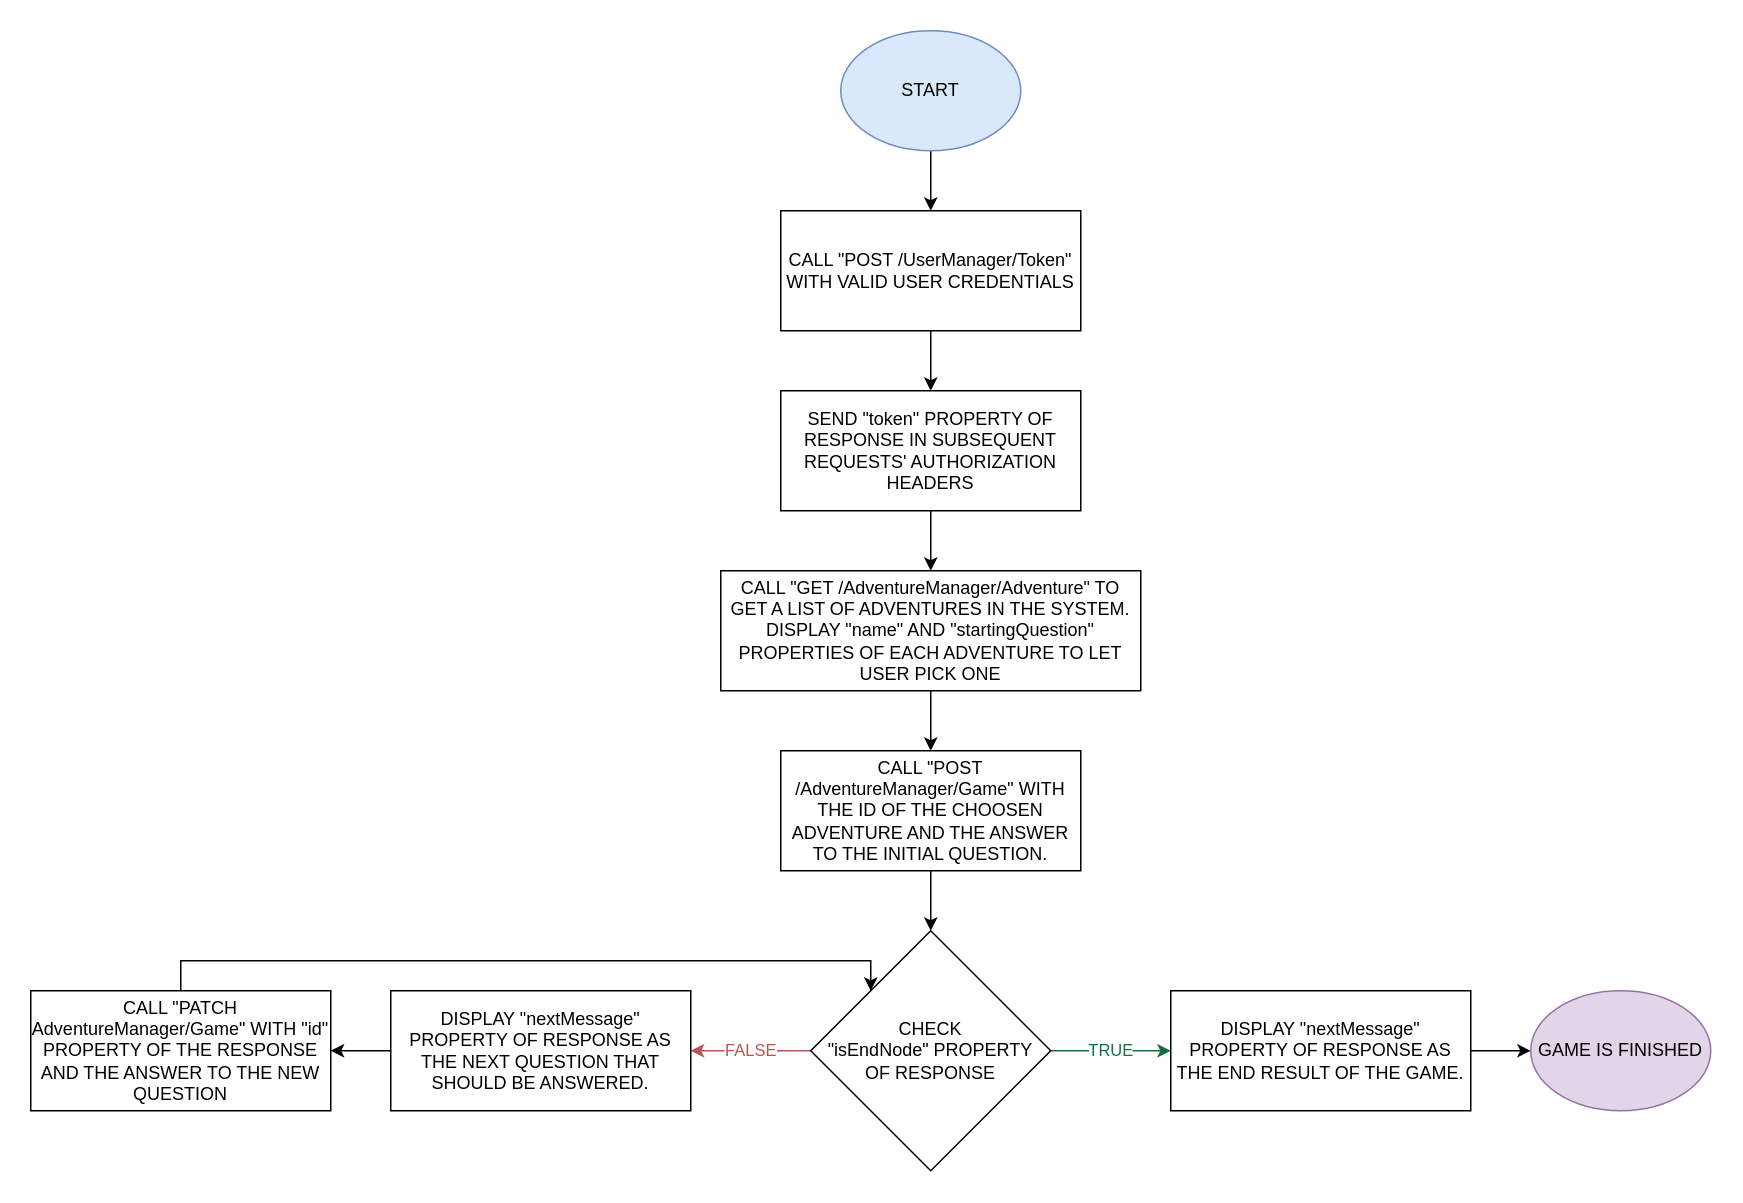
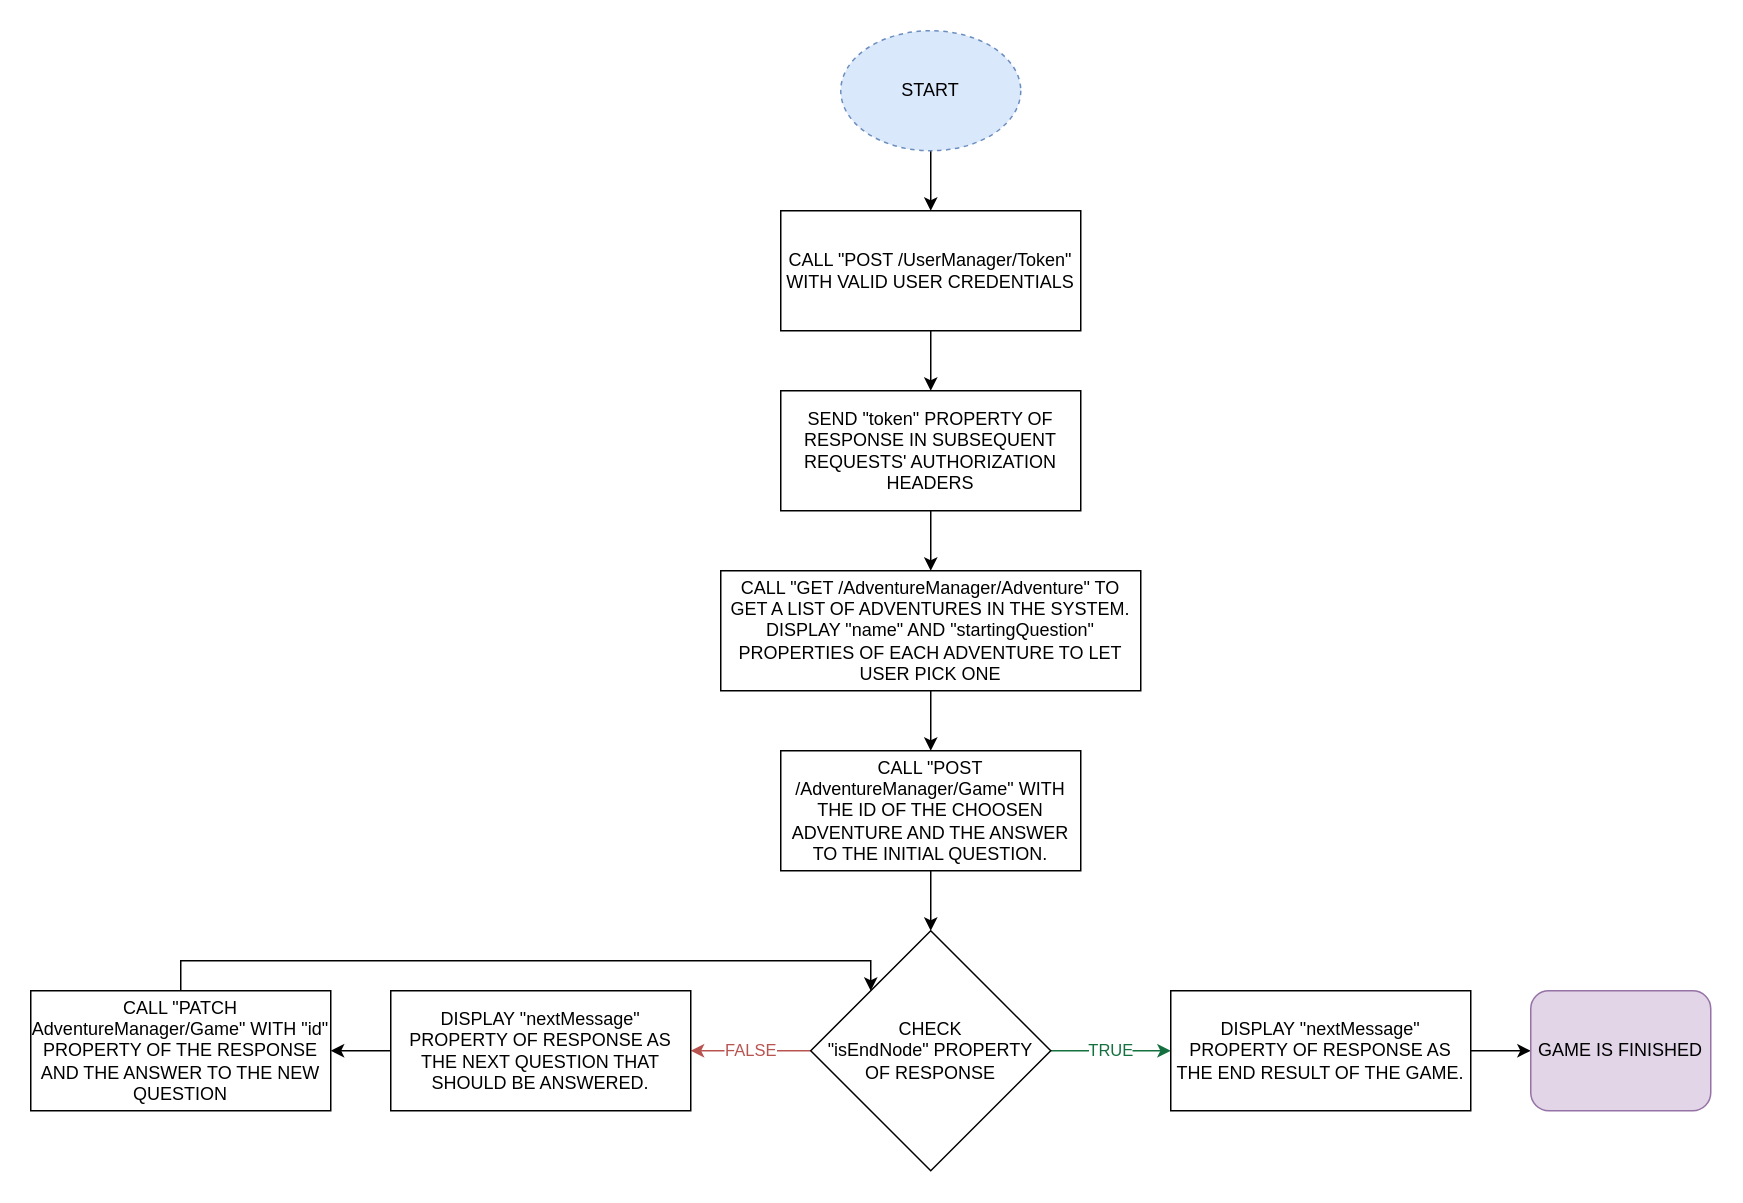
node "START": style solid -> dashed
node "GAME IS FINISHED": shape ellipse -> rounded rectangle
